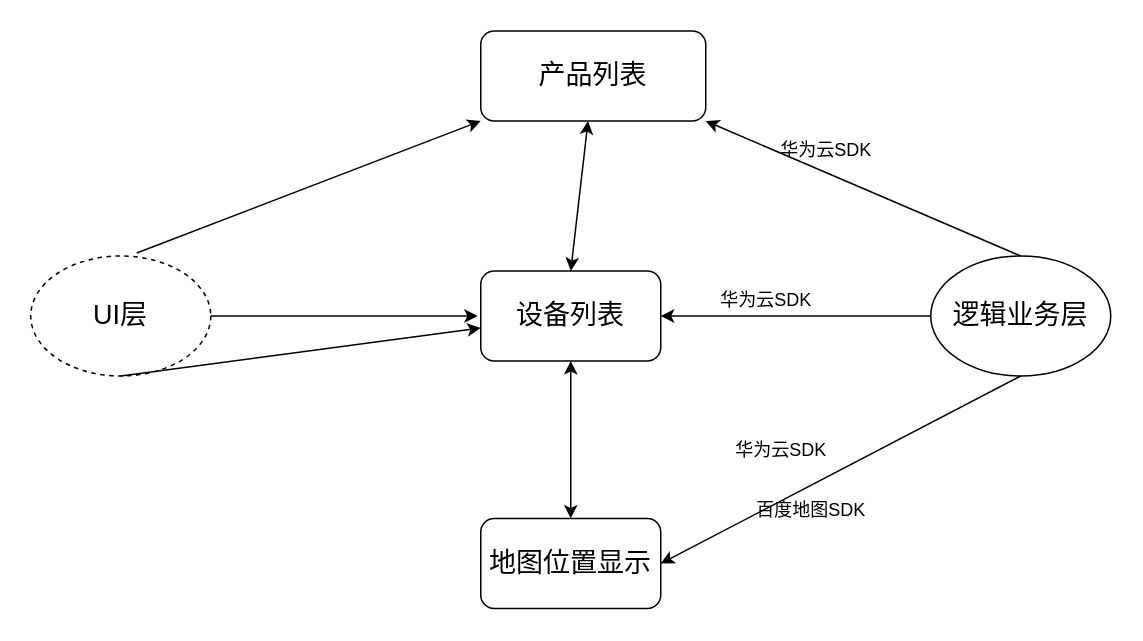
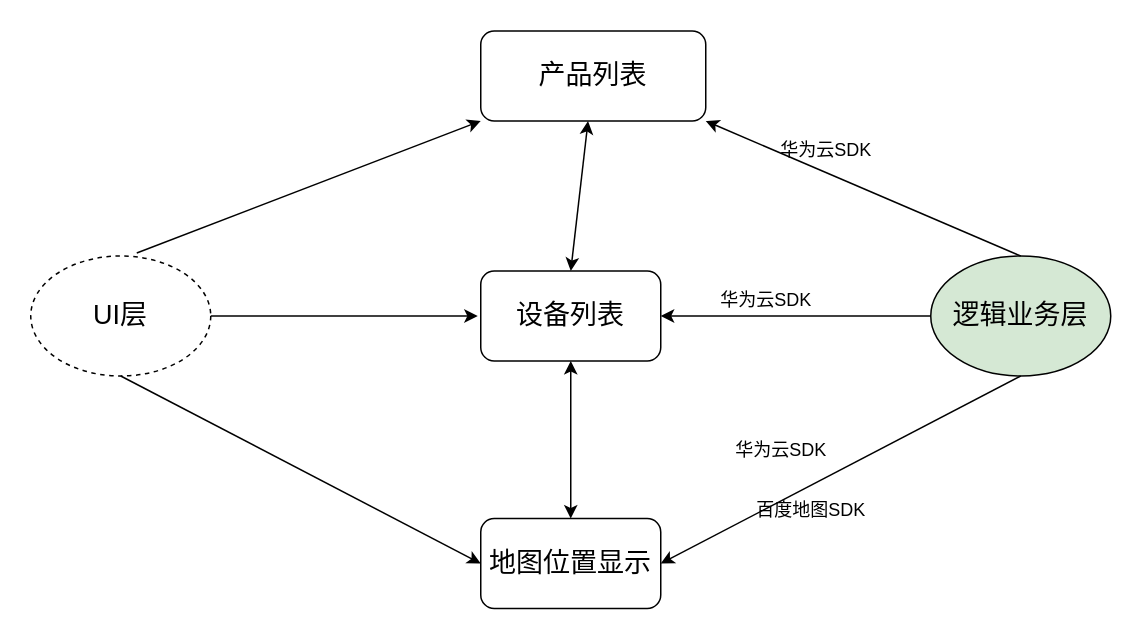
node "逻辑业务层": fillcolor #ffffff -> #d5e8d4
edge "UI层" -> "设备列表": now "UI层" -> "地图位置显示"
